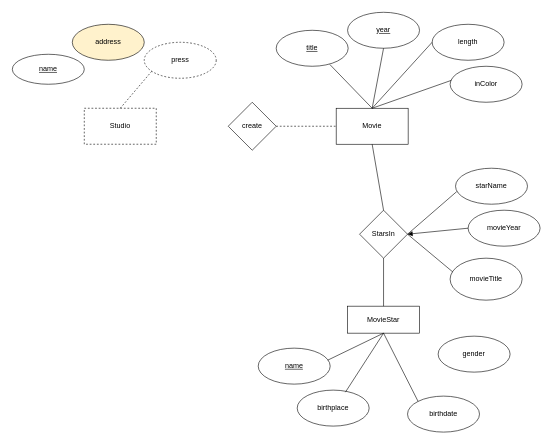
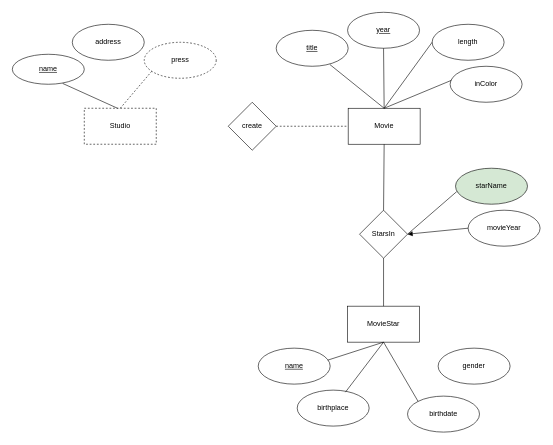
node "address": fillcolor #fff2cc -> #ffffff
edge "name" -- "Studio": added
node "Movie": moved (372, 126) -> (384, 126)
node "starName": fillcolor #ffffff -> #d5e8d4
edge "StarsIn" -- "movieTitle": removed
node "movieTitle": removed
node "MovieStar": size 72x27 -> 72x36
node "gender": moved (474, 354) -> (474, 366)
